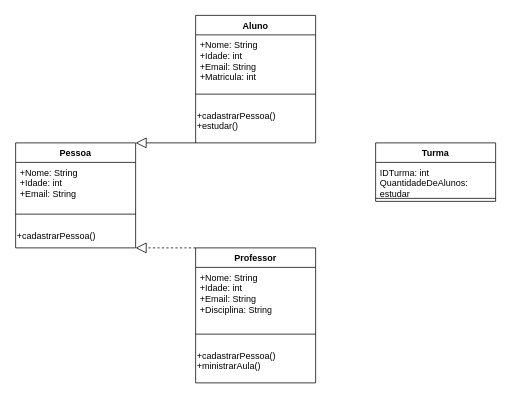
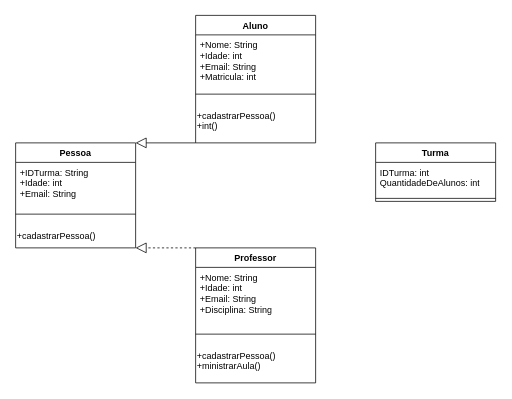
node "+cadastrarPessoa() +estudar()": label "+cadastrarPessoa() +estudar()" -> "+cadastrarPessoa() +int()"
node "+Nome: String +Idade: int +Email: String": label "+Nome: String +Idade: int +Email: String" -> "+IDTurma: String +Idade: int +Email: String"
node "IDTurma: int QuantidadeDeAlunos: estudar": label "IDTurma: int QuantidadeDeAlunos: estudar" -> "IDTurma: int QuantidadeDeAlunos: int"
